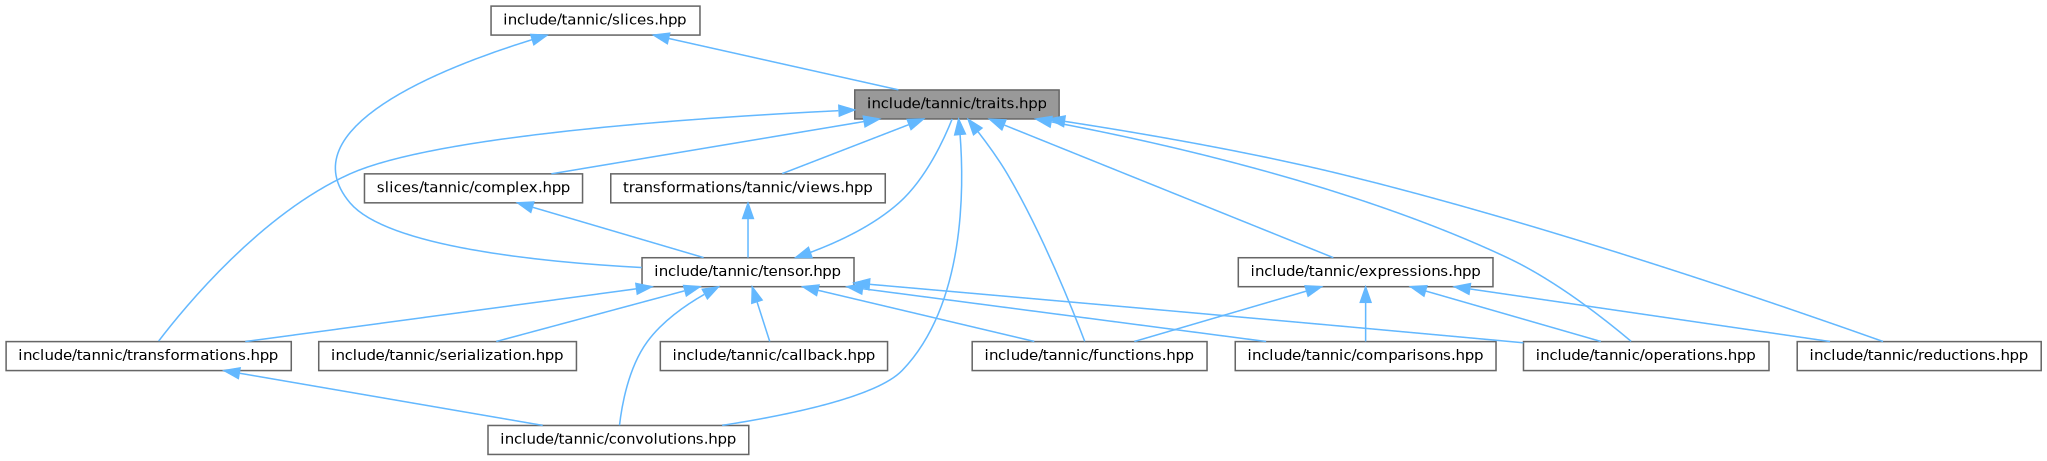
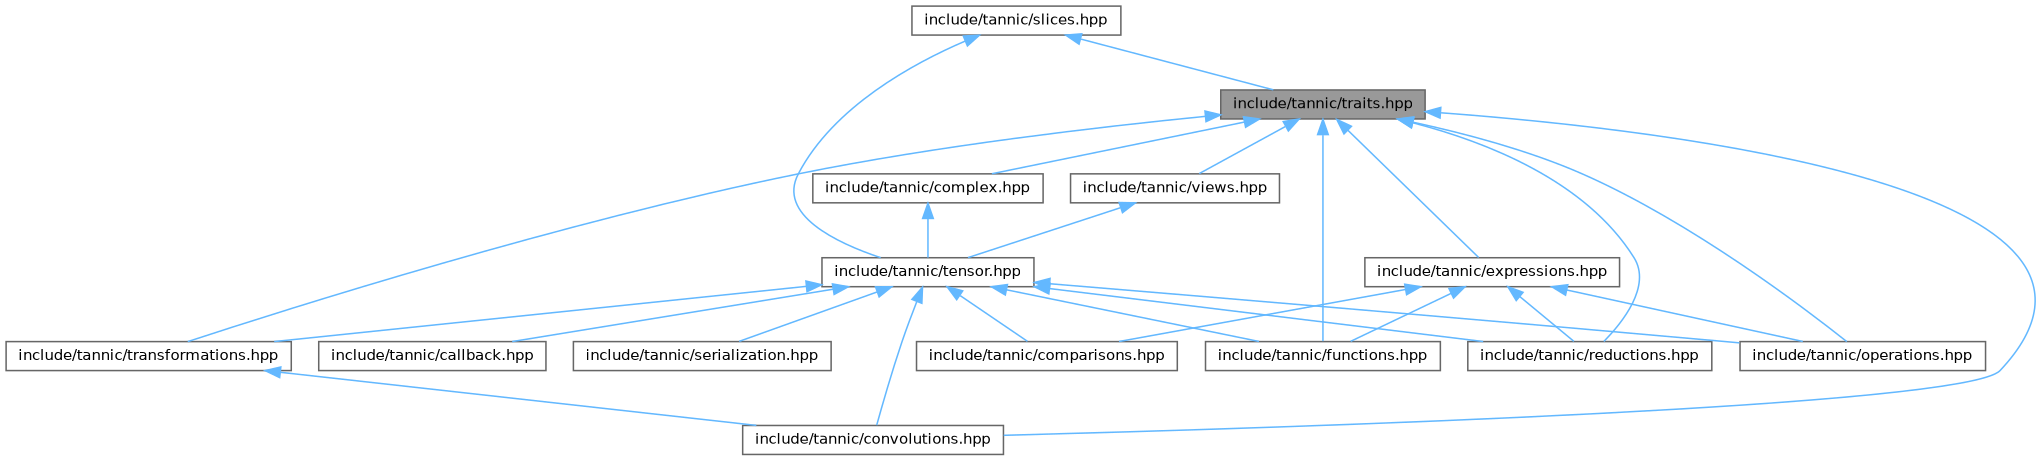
node "slices/tannic/complex.hpp": label "slices/tannic/complex.hpp" -> "include/tannic/complex.hpp"
node "transformations/tannic/views.hpp": label "transformations/tannic/views.hpp" -> "include/tannic/views.hpp"
edge "include/tannic/traits.hpp" -> "include/tannic/tensor.hpp": now "include/tannic/reductions.hpp" -> "include/tannic/tensor.hpp"
